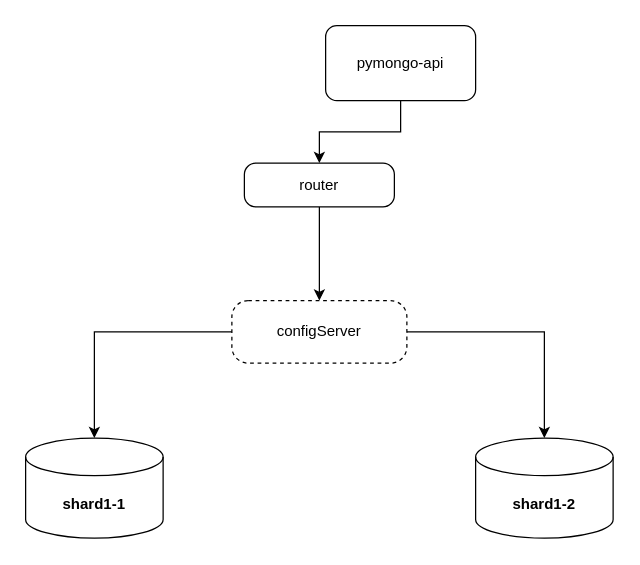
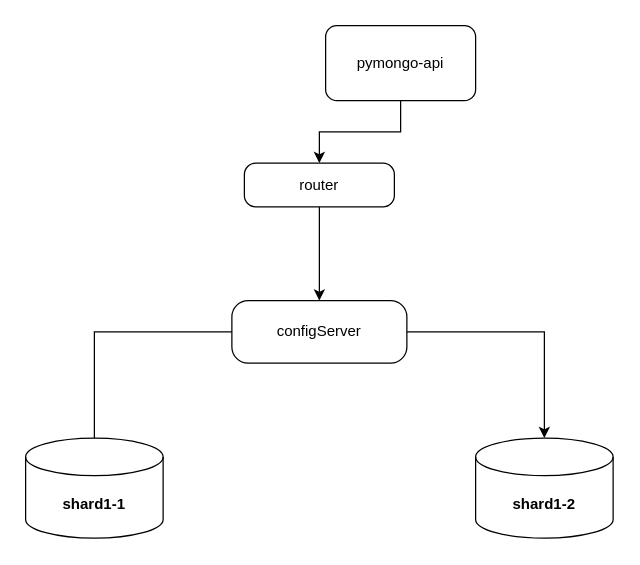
node "configServer": style dashed -> solid
edge "configServer" -> "shard1-1": arrowhead classic -> none
